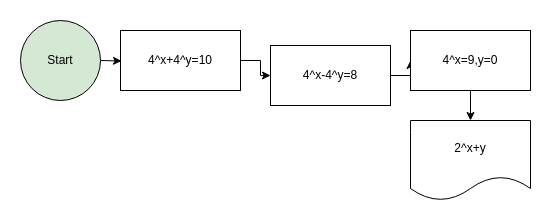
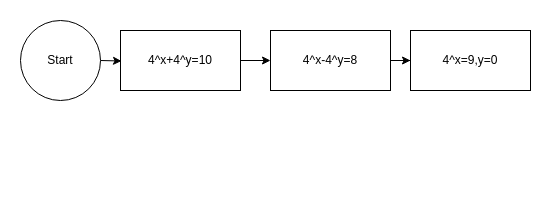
node "Start": fillcolor #d5e8d4 -> #ffffff
node "4^x-4^y=8": moved (331, 76) -> (331, 61)
edge "4^x=9,y=0" -> "2^x+y": removed
node "2^x+y": removed
